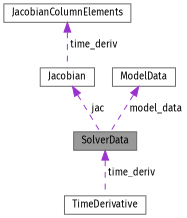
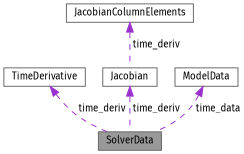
edge "SolverData" -> "Jacobian": label " jac" -> " time_deriv"
edge "SolverData" -> "ModelData": label " model_data" -> " time_data"
edge "TimeDerivative" -> "SolverData": reversed
